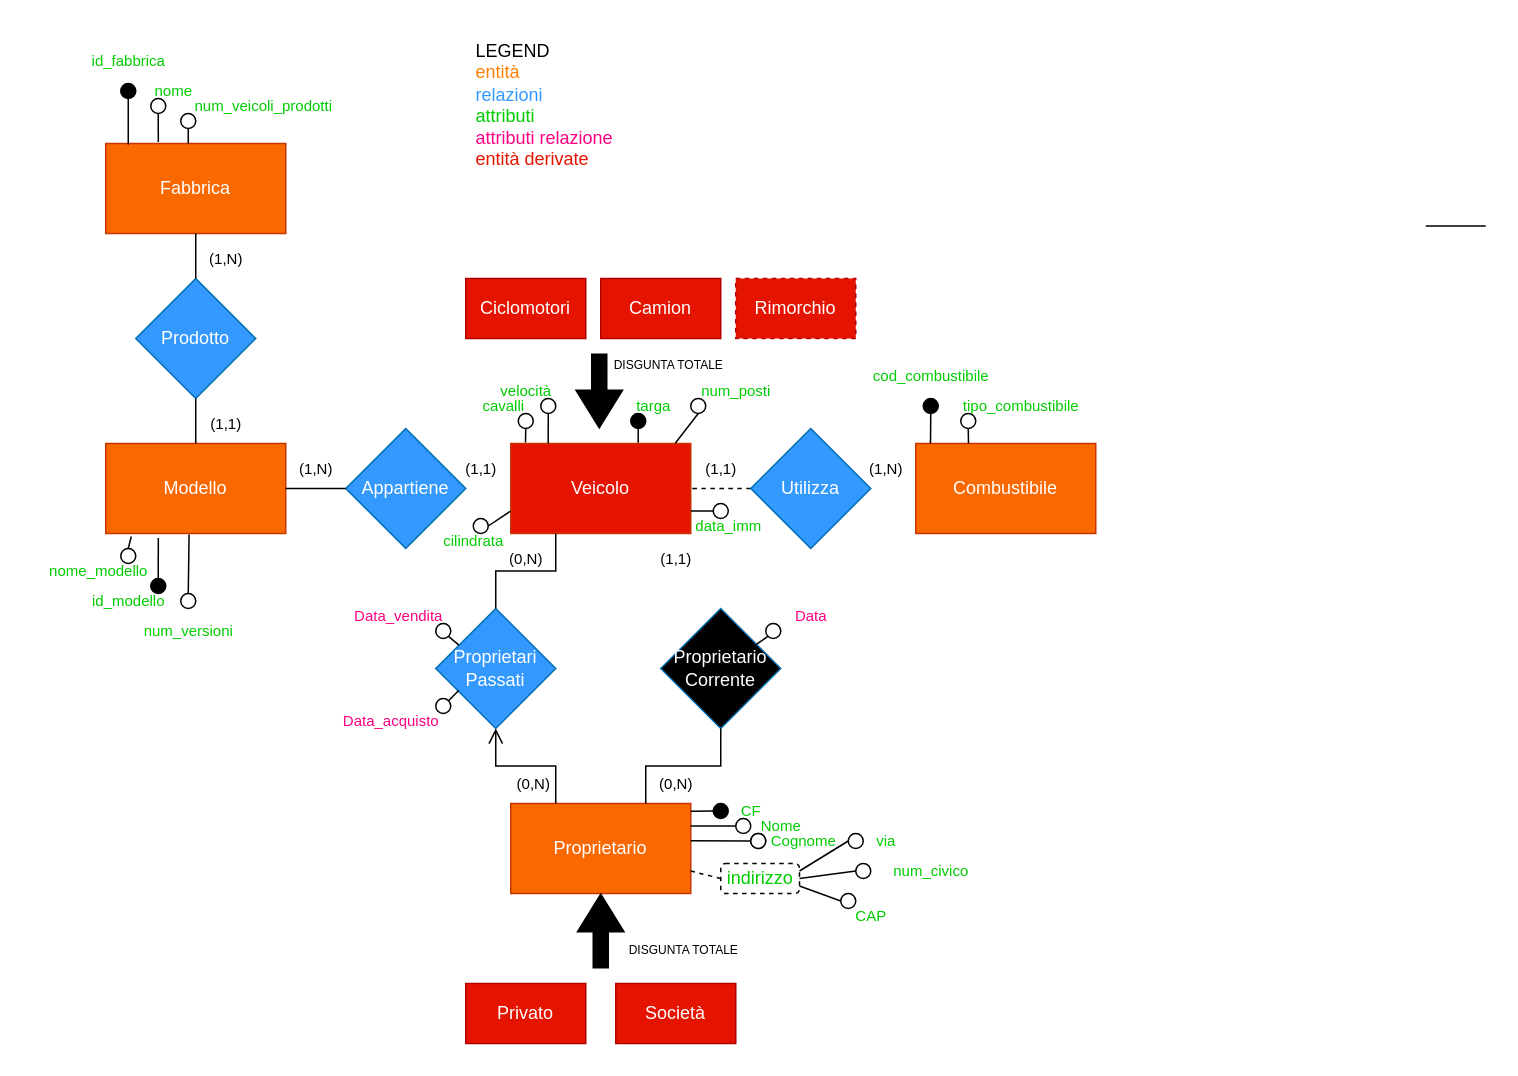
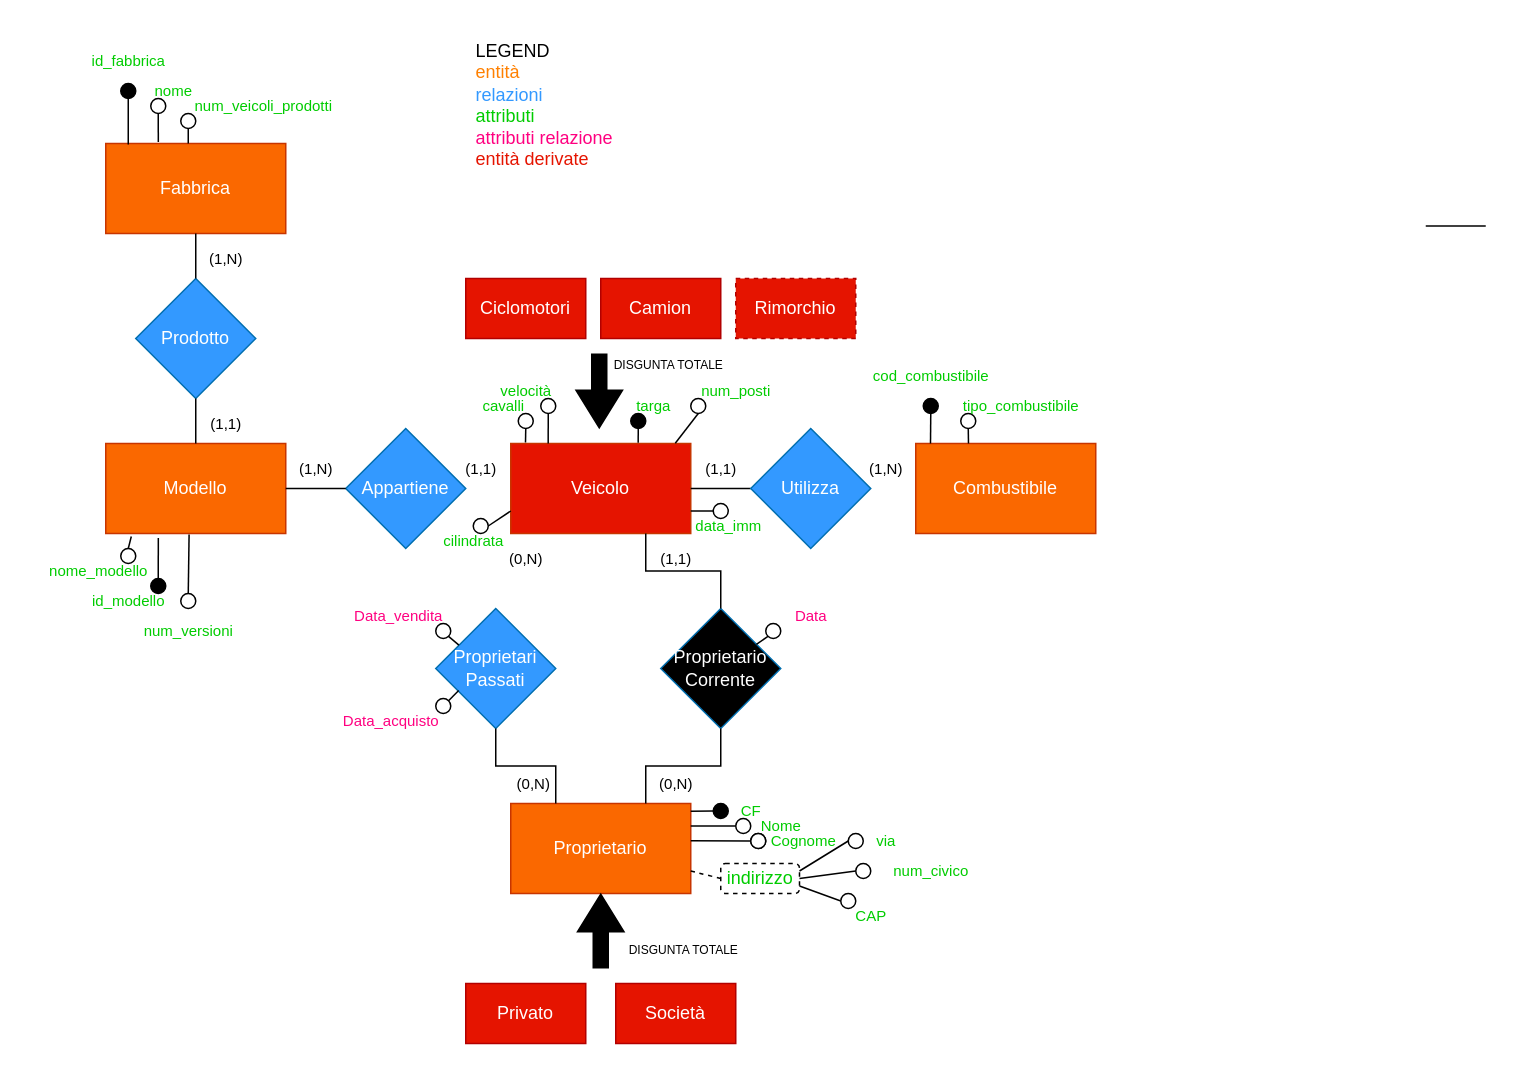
edge "Veicolo" -- "Utilizza": style dashed -> solid
edge "Veicolo" -- "Proprietari Passati": removed
edge "Veicolo" -- "Proprietario Corrente": added
edge "Proprietario" -> "Proprietari Passati": arrowhead open -> none
